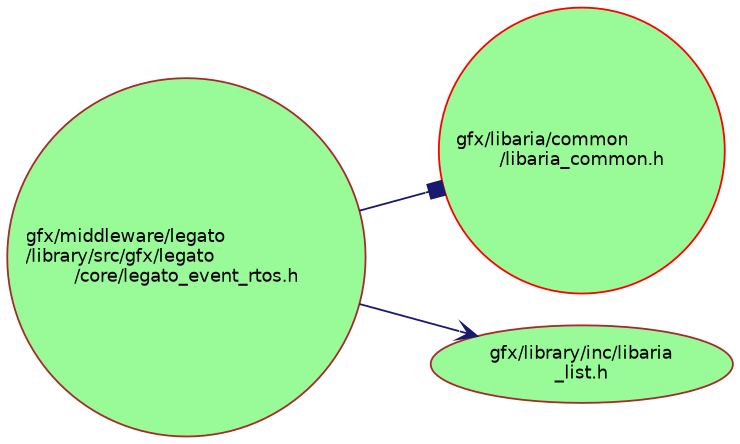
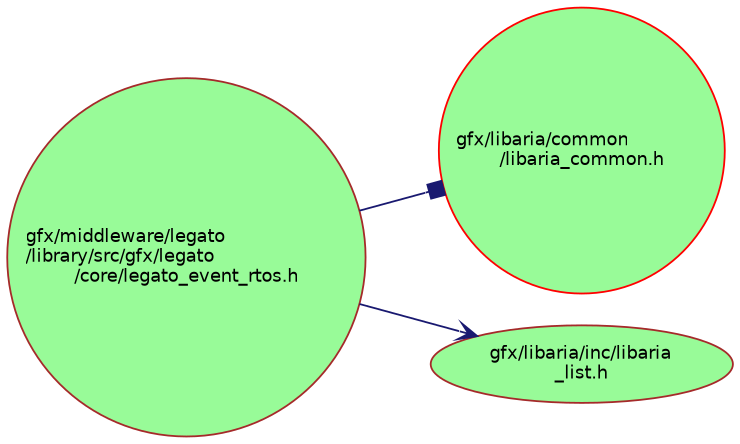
node "gfx/library/inc/libaria _list.h": label "gfx/library/inc/libaria _list.h" -> "gfx/libaria/inc/libaria _list.h"
